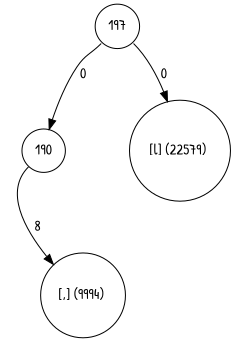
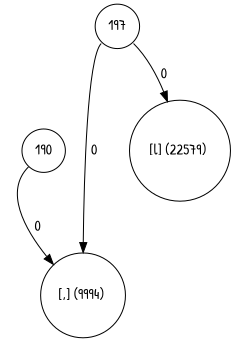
edge "197" -> "190": now "197" -> "[,] (9994)"
edge "190" -> "[,] (9994)": label " 8" -> " 0"
